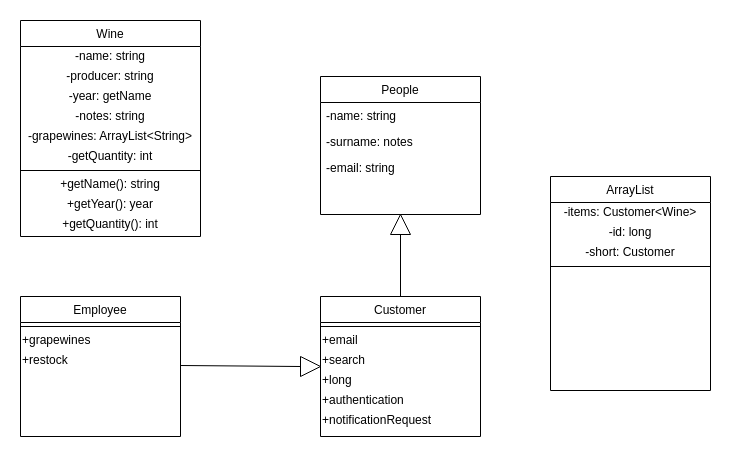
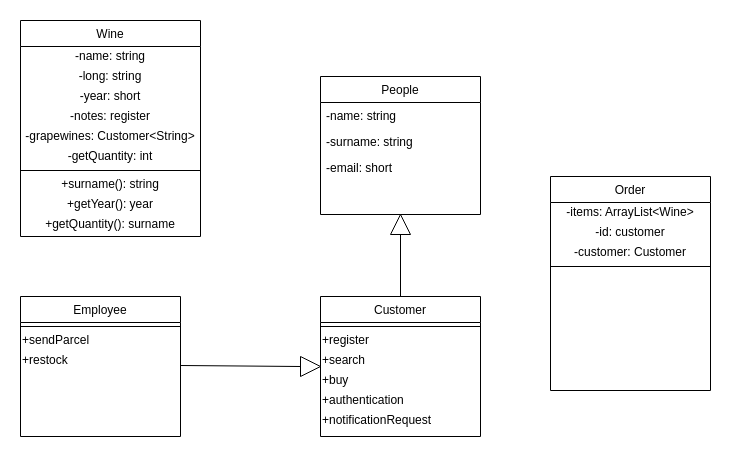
node "-producer: string": label "-producer: string" -> "-long: string"
node "-year: getName": label "-year: getName" -> "-year: short"
node "-notes: string": label "-notes: string" -> "-notes: register"
node "-grapewines: ArrayList<String>": label "-grapewines: ArrayList<String>" -> "-grapewines: Customer<String>"
node "-surname: notes": label "-surname: notes" -> "-surname: string"
node "-email: string": label "-email: string" -> "-email: short"
node "+getName(): string": label "+getName(): string" -> "+surname(): string"
node "ArrayList": label "ArrayList" -> "Order"
node "-items: Customer<Wine>": label "-items: Customer<Wine>" -> "-items: ArrayList<Wine>"
node "+getQuantity(): int": label "+getQuantity(): int" -> "+getQuantity(): surname"
node "-id: long": label "-id: long" -> "-id: customer"
node "-short: Customer": label "-short: Customer" -> "-customer: Customer"
node "+grapewines": label "+grapewines" -> "+sendParcel"
node "+email": label "+email" -> "+register"
node "+long": label "+long" -> "+buy"
